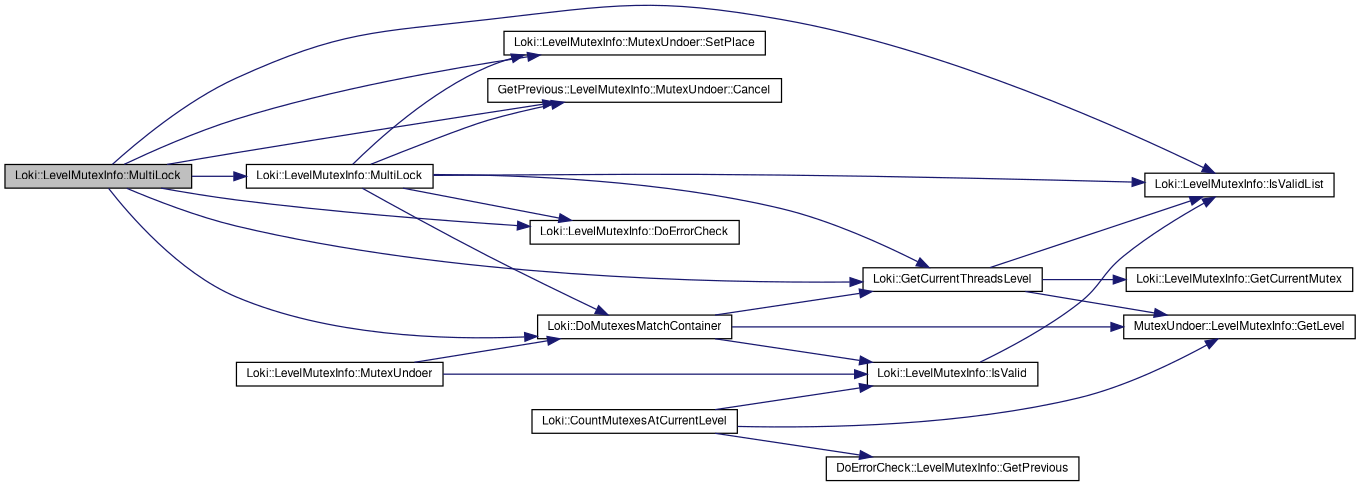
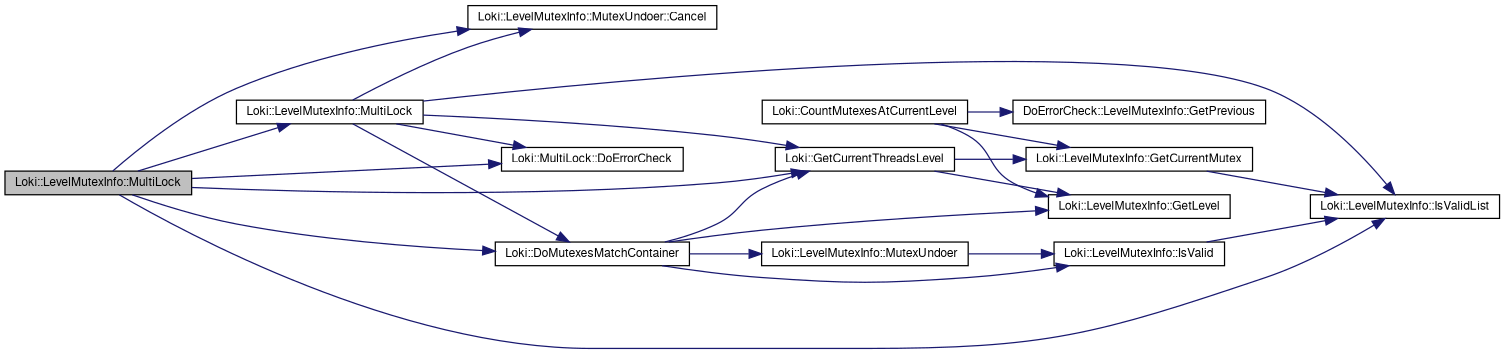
node "Loki::LevelMutexInfo::MutexUndoer::SetPlace": removed
node "GetPrevious::LevelMutexInfo::MutexUndoer::Cancel": label "GetPrevious::LevelMutexInfo::MutexUndoer::Cancel" -> "Loki::LevelMutexInfo::MutexUndoer::Cancel"
node "Loki::LevelMutexInfo::DoErrorCheck": label "Loki::LevelMutexInfo::DoErrorCheck" -> "Loki::MultiLock::DoErrorCheck"
edge "Loki::GetCurrentThreadsLevel" -> "Loki::LevelMutexInfo::IsValidList": now "Loki::LevelMutexInfo::GetCurrentMutex" -> "Loki::LevelMutexInfo::IsValidList"
node "MutexUndoer::LevelMutexInfo::GetLevel": label "MutexUndoer::LevelMutexInfo::GetLevel" -> "Loki::LevelMutexInfo::GetLevel"
edge "Loki::LevelMutexInfo::MutexUndoer" -> "Loki::DoMutexesMatchContainer": reversed
edge "Loki::CountMutexesAtCurrentLevel" -> "Loki::LevelMutexInfo::IsValid": now "Loki::CountMutexesAtCurrentLevel" -> "Loki::LevelMutexInfo::GetCurrentMutex"
